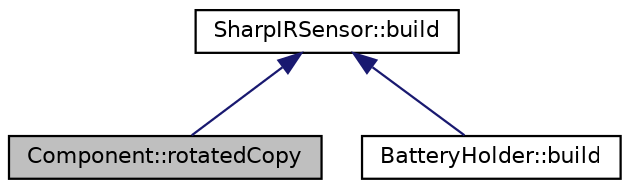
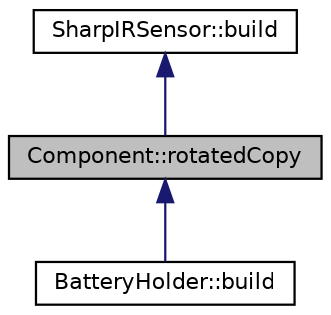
edge "BatteryHolder::build" -> "SharpIRSensor::build": now "BatteryHolder::build" -> "Component::rotatedCopy"
